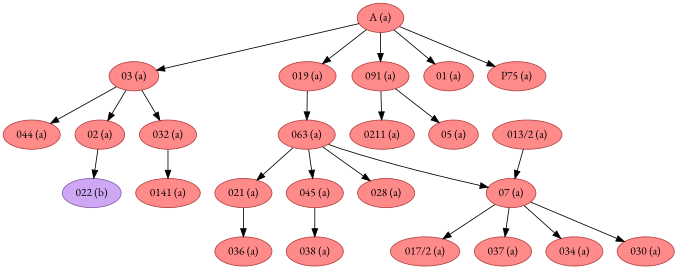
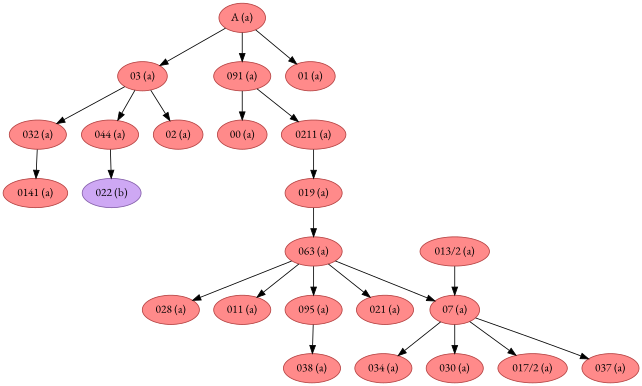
edge "A (a)" -> "019 (a)": now "0211 (a)" -> "019 (a)"
node "P75 (a)": removed
node "05 (a)": label "05 (a)" -> "00 (a)"
edge "02 (a)" -> "022 (b)": now "044 (a)" -> "022 (b)"
node "045 (a)": label "045 (a)" -> "095 (a)"
node "036 (a)": removed
node "011 (a)": added
